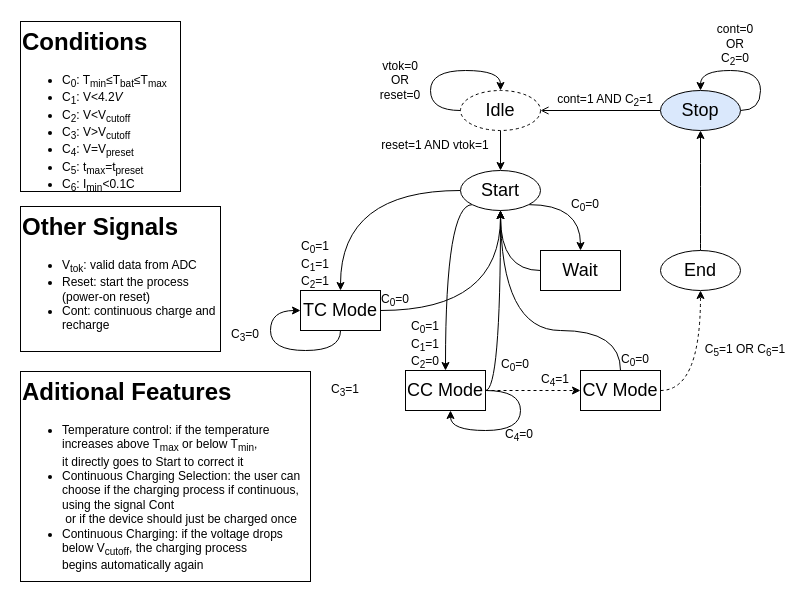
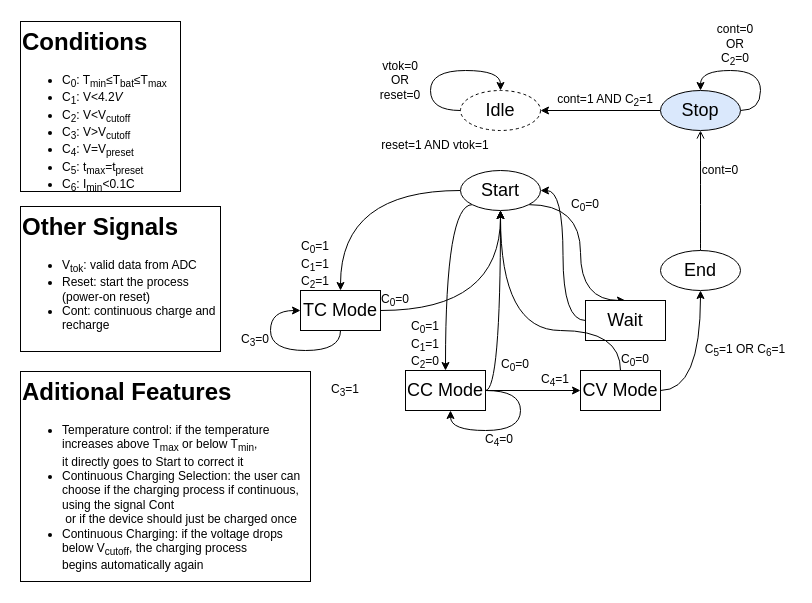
edge "Stop" -> "Idle": arrowhead open -> classic
edge "End" -> "Stop": arrowhead classic -> open
edge "Idle" -> "Start": removed
node "cont=0": added
node "Wait": moved (581, 271) -> (626, 321)
edge "Start" -- "CV Mode": arrowhead none -> classic
node "C3=0": moved (246, 336) -> (256, 341)
edge "CV Mode" -> "End": style dashed -> solid
edge "CC Mode" -> "CV Mode": style dashed -> solid
node "C4=0": moved (520, 436) -> (500, 441)
